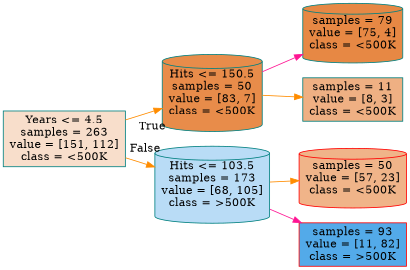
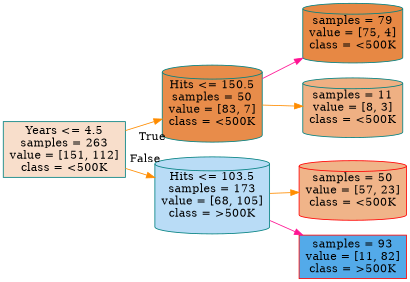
node "samples = 11 value = [8, 3] class = <500K": shape box -> cylinder
